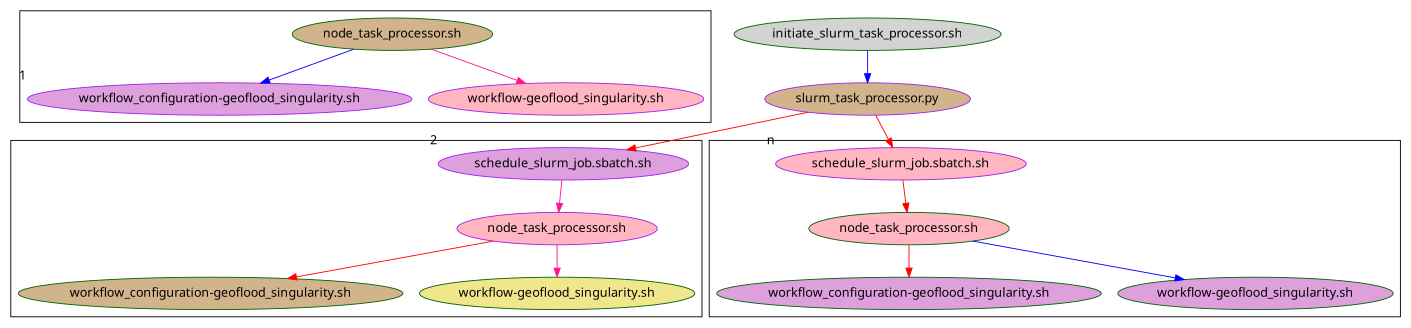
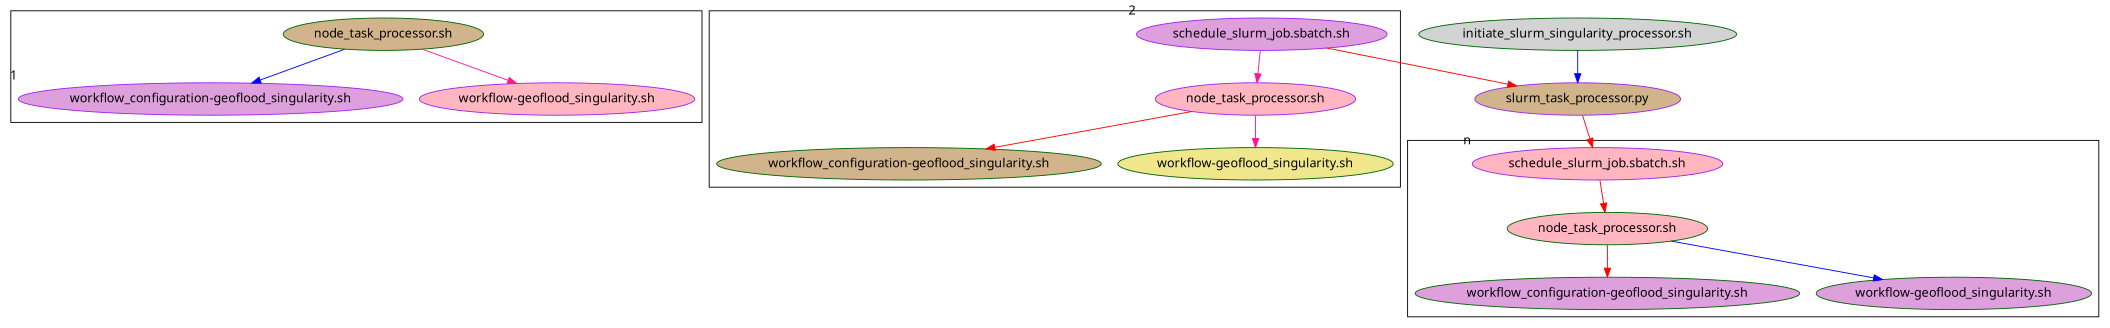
node "initiate_slurm_task_processor.sh": label "initiate_slurm_task_processor.sh" -> "initiate_slurm_singularity_processor.sh"
edge "slurm_task_processor.py" -> "schedule_slurm_job.sbatch.sh 2": reversed
